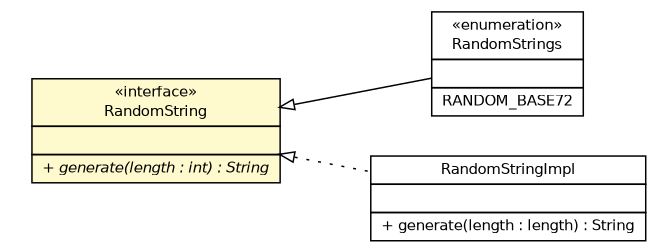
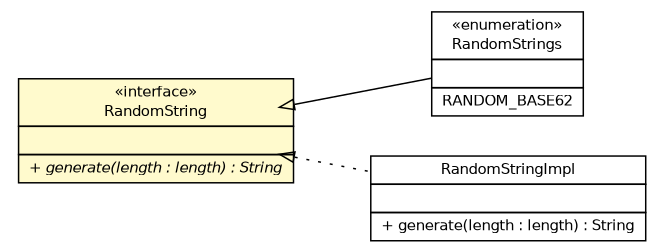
node "RandomStrings": text "RANDOM_BASE72" -> "RANDOM_BASE62"
node "RandomString": text "+ generate(length : int) : String" -> "+ generate(length : length) : String"
